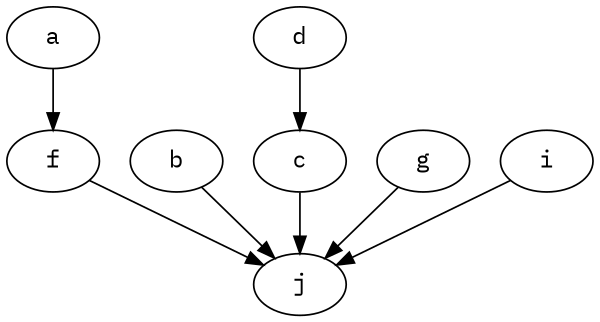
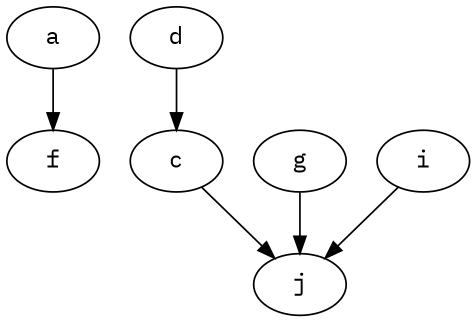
node "b": removed
edge "f" -> "j": removed
